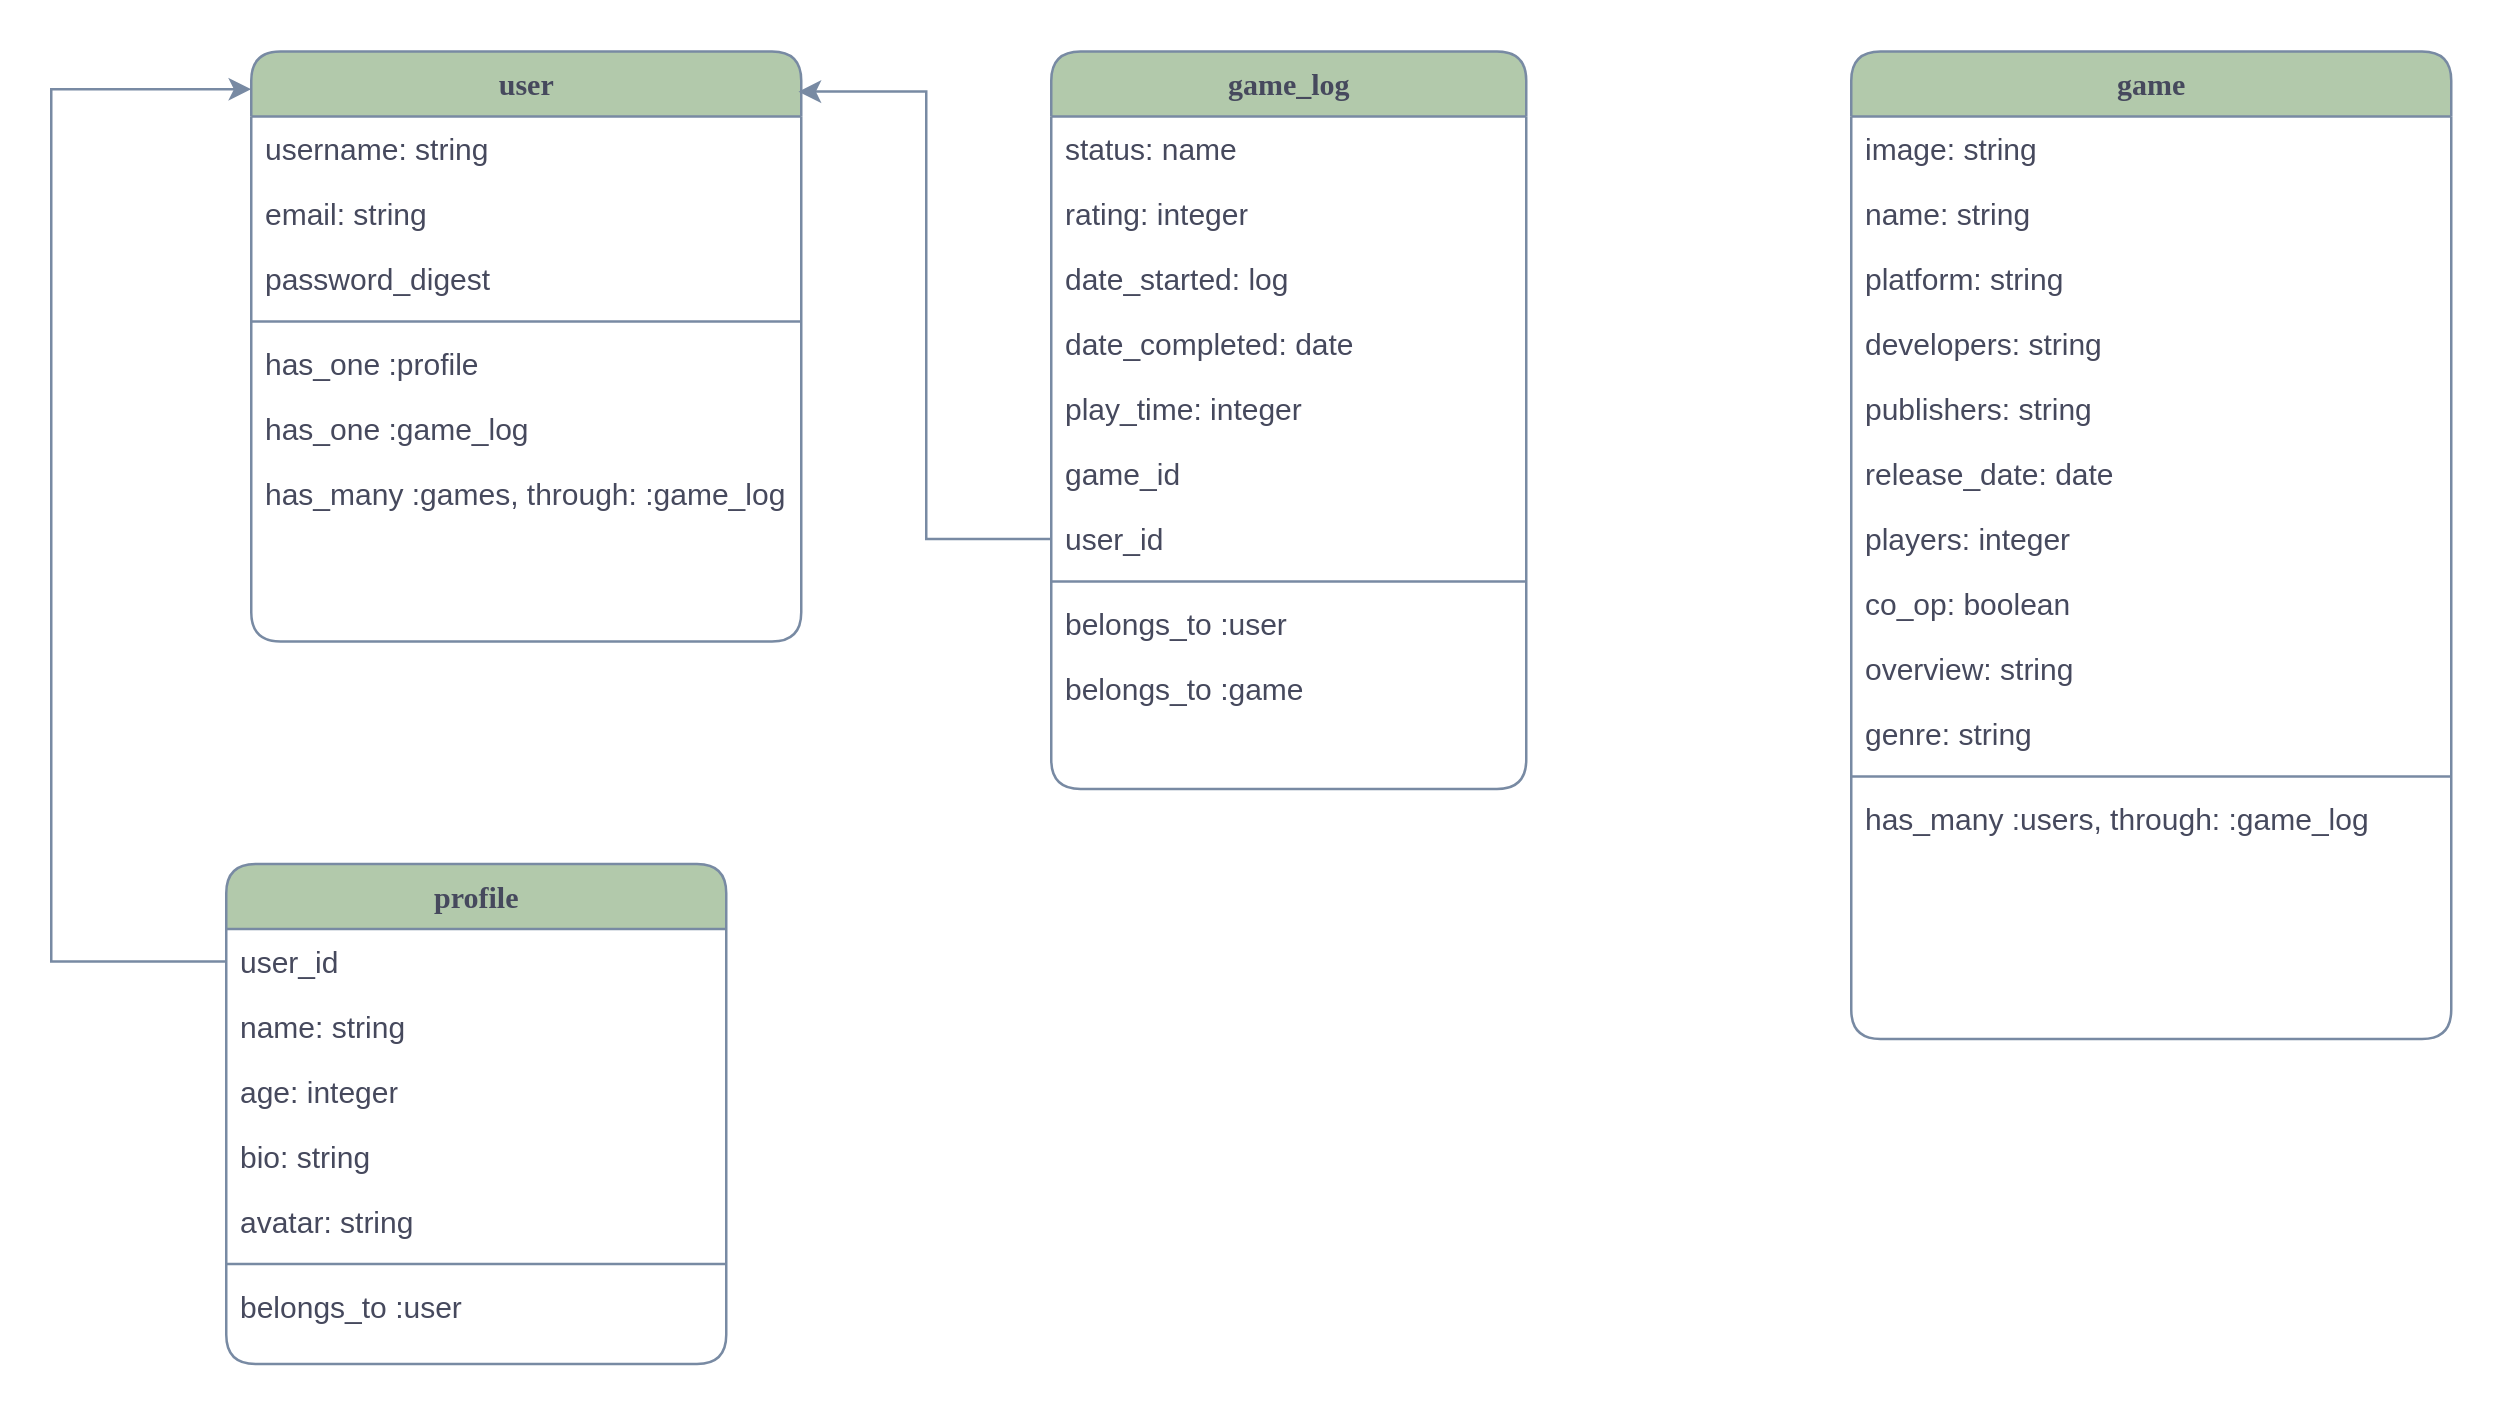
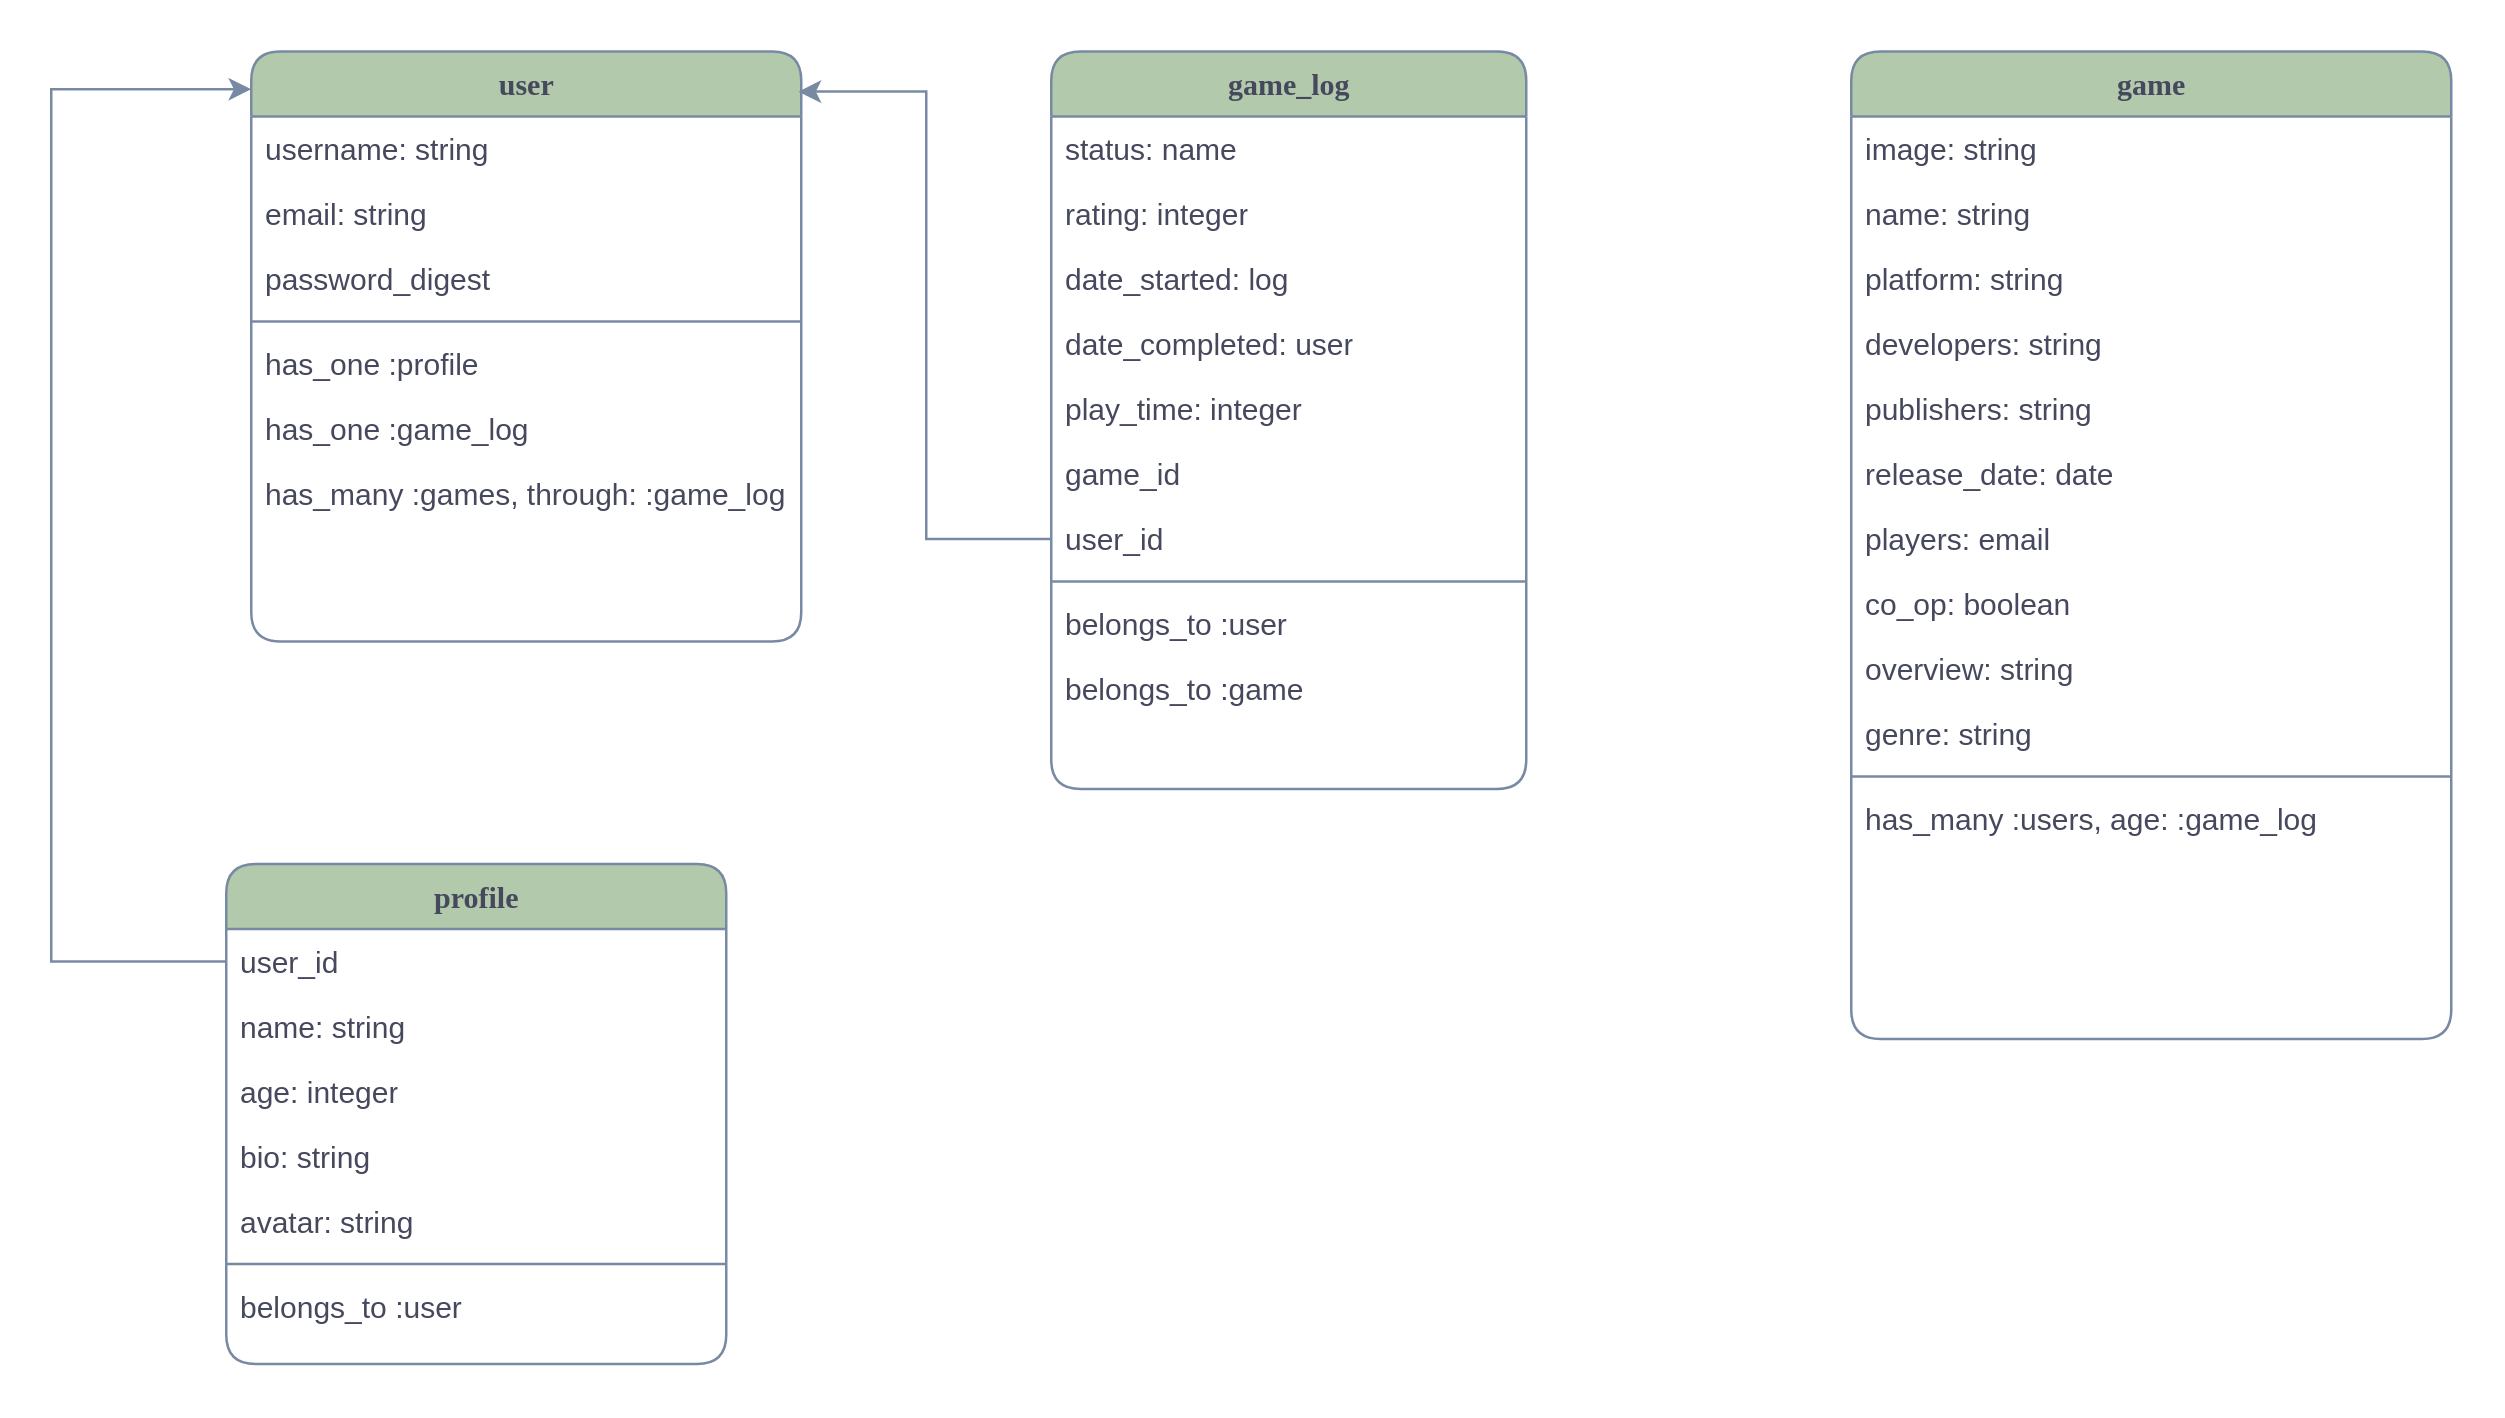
node "date_completed: date": label "date_completed: date" -> "date_completed: user"
node "players: integer": label "players: integer" -> "players: email"
node "has_many :users, through: :game_log": label "has_many :users, through: :game_log" -> "has_many :users, age: :game_log"
